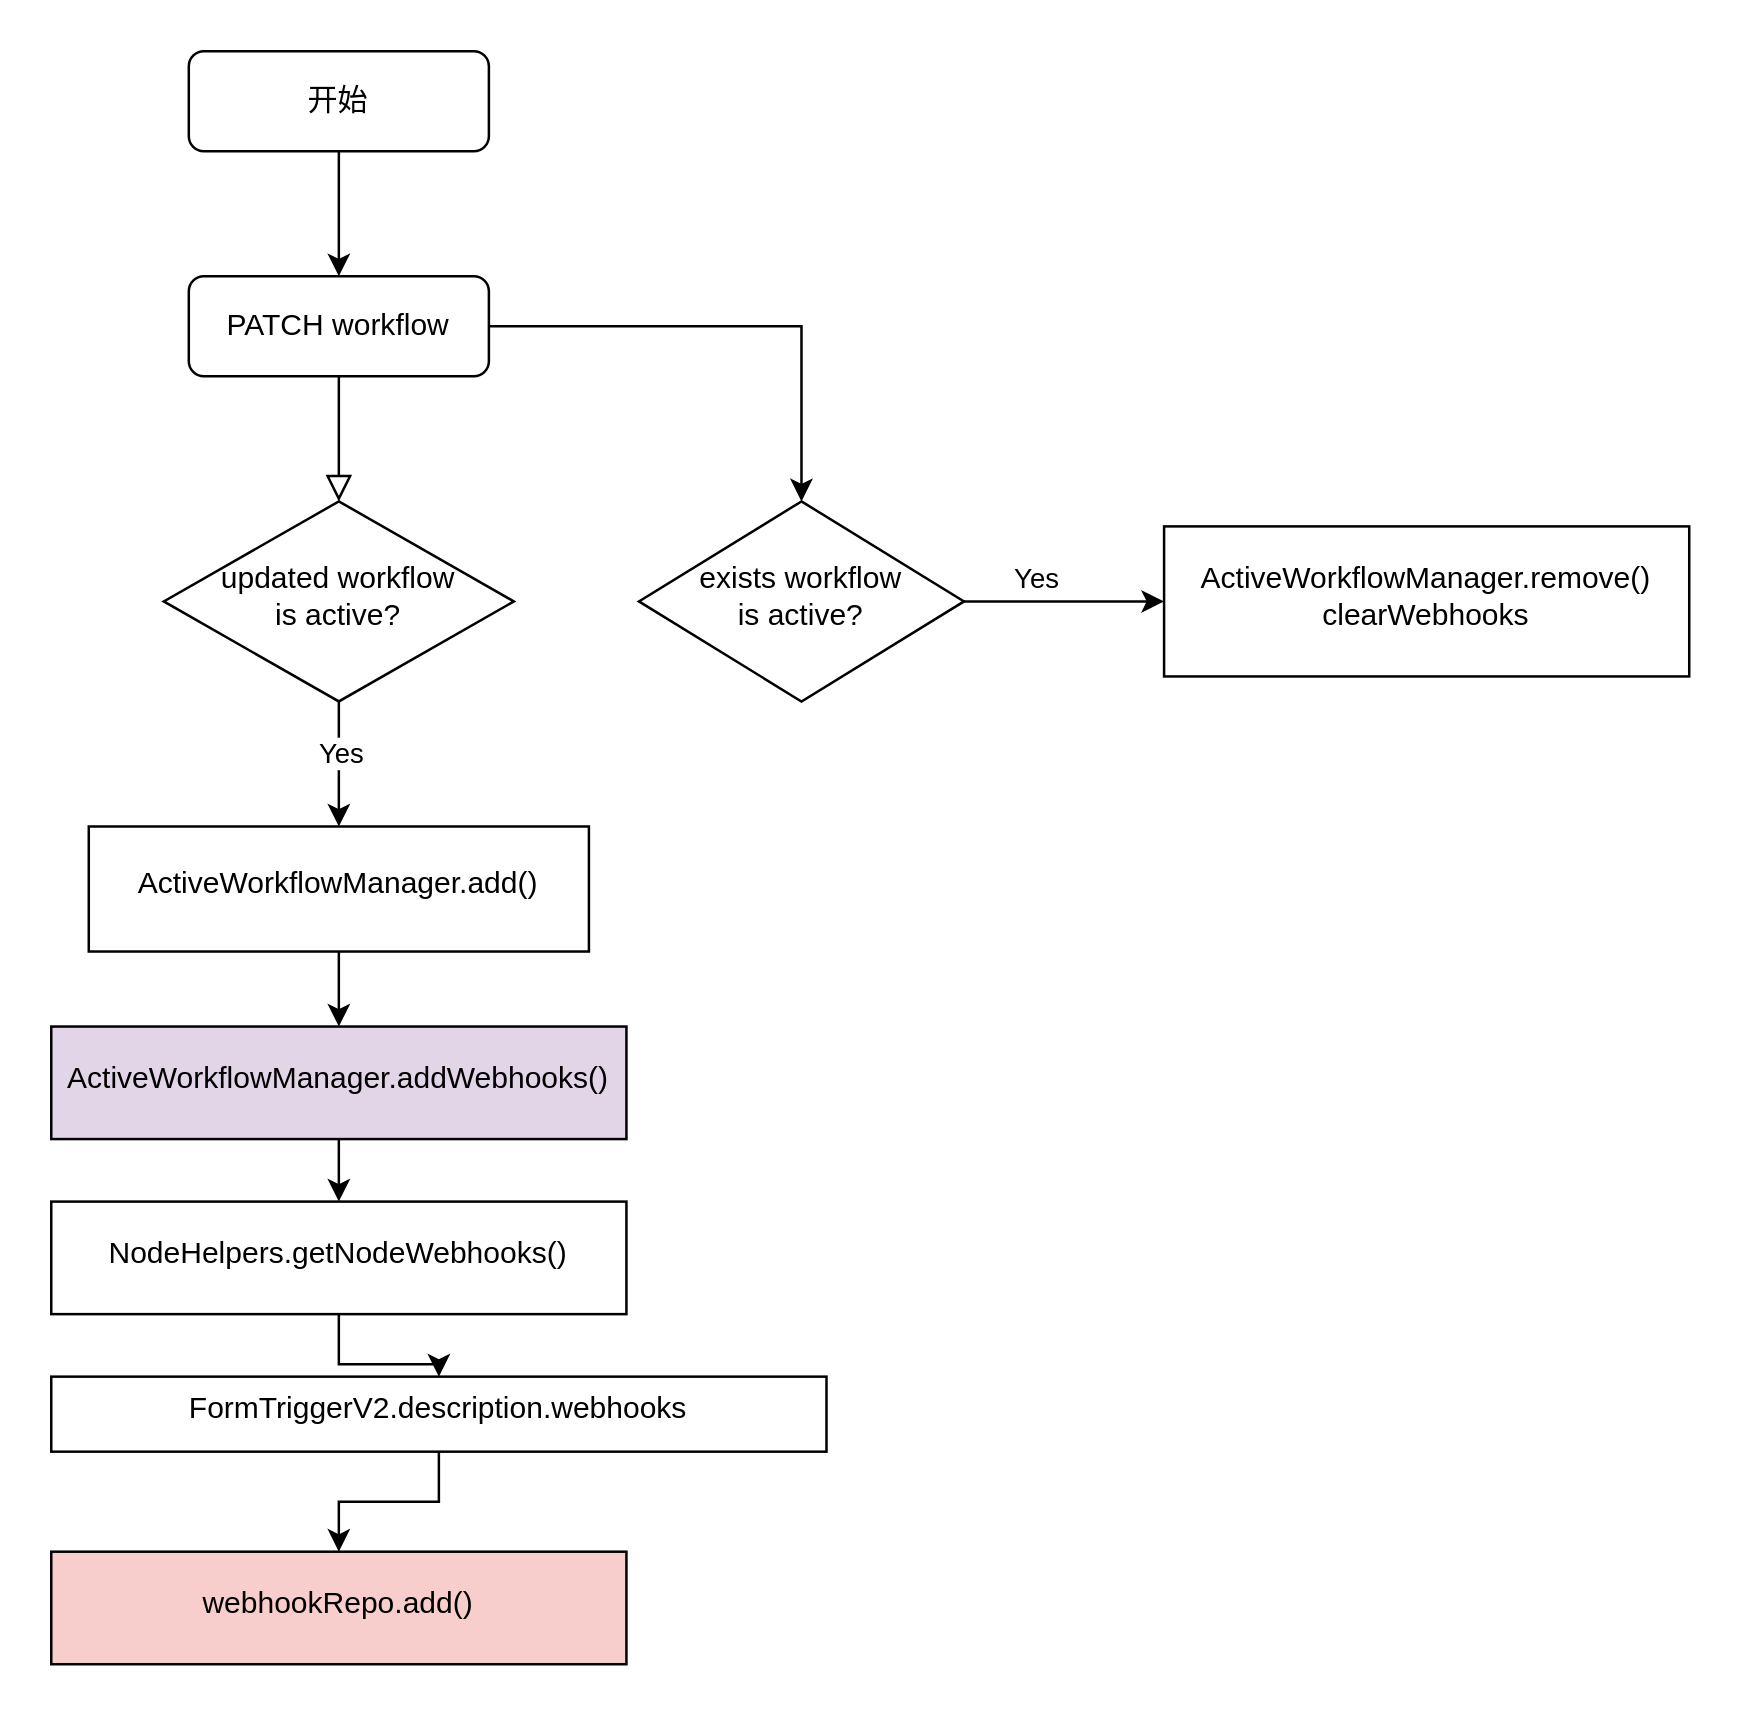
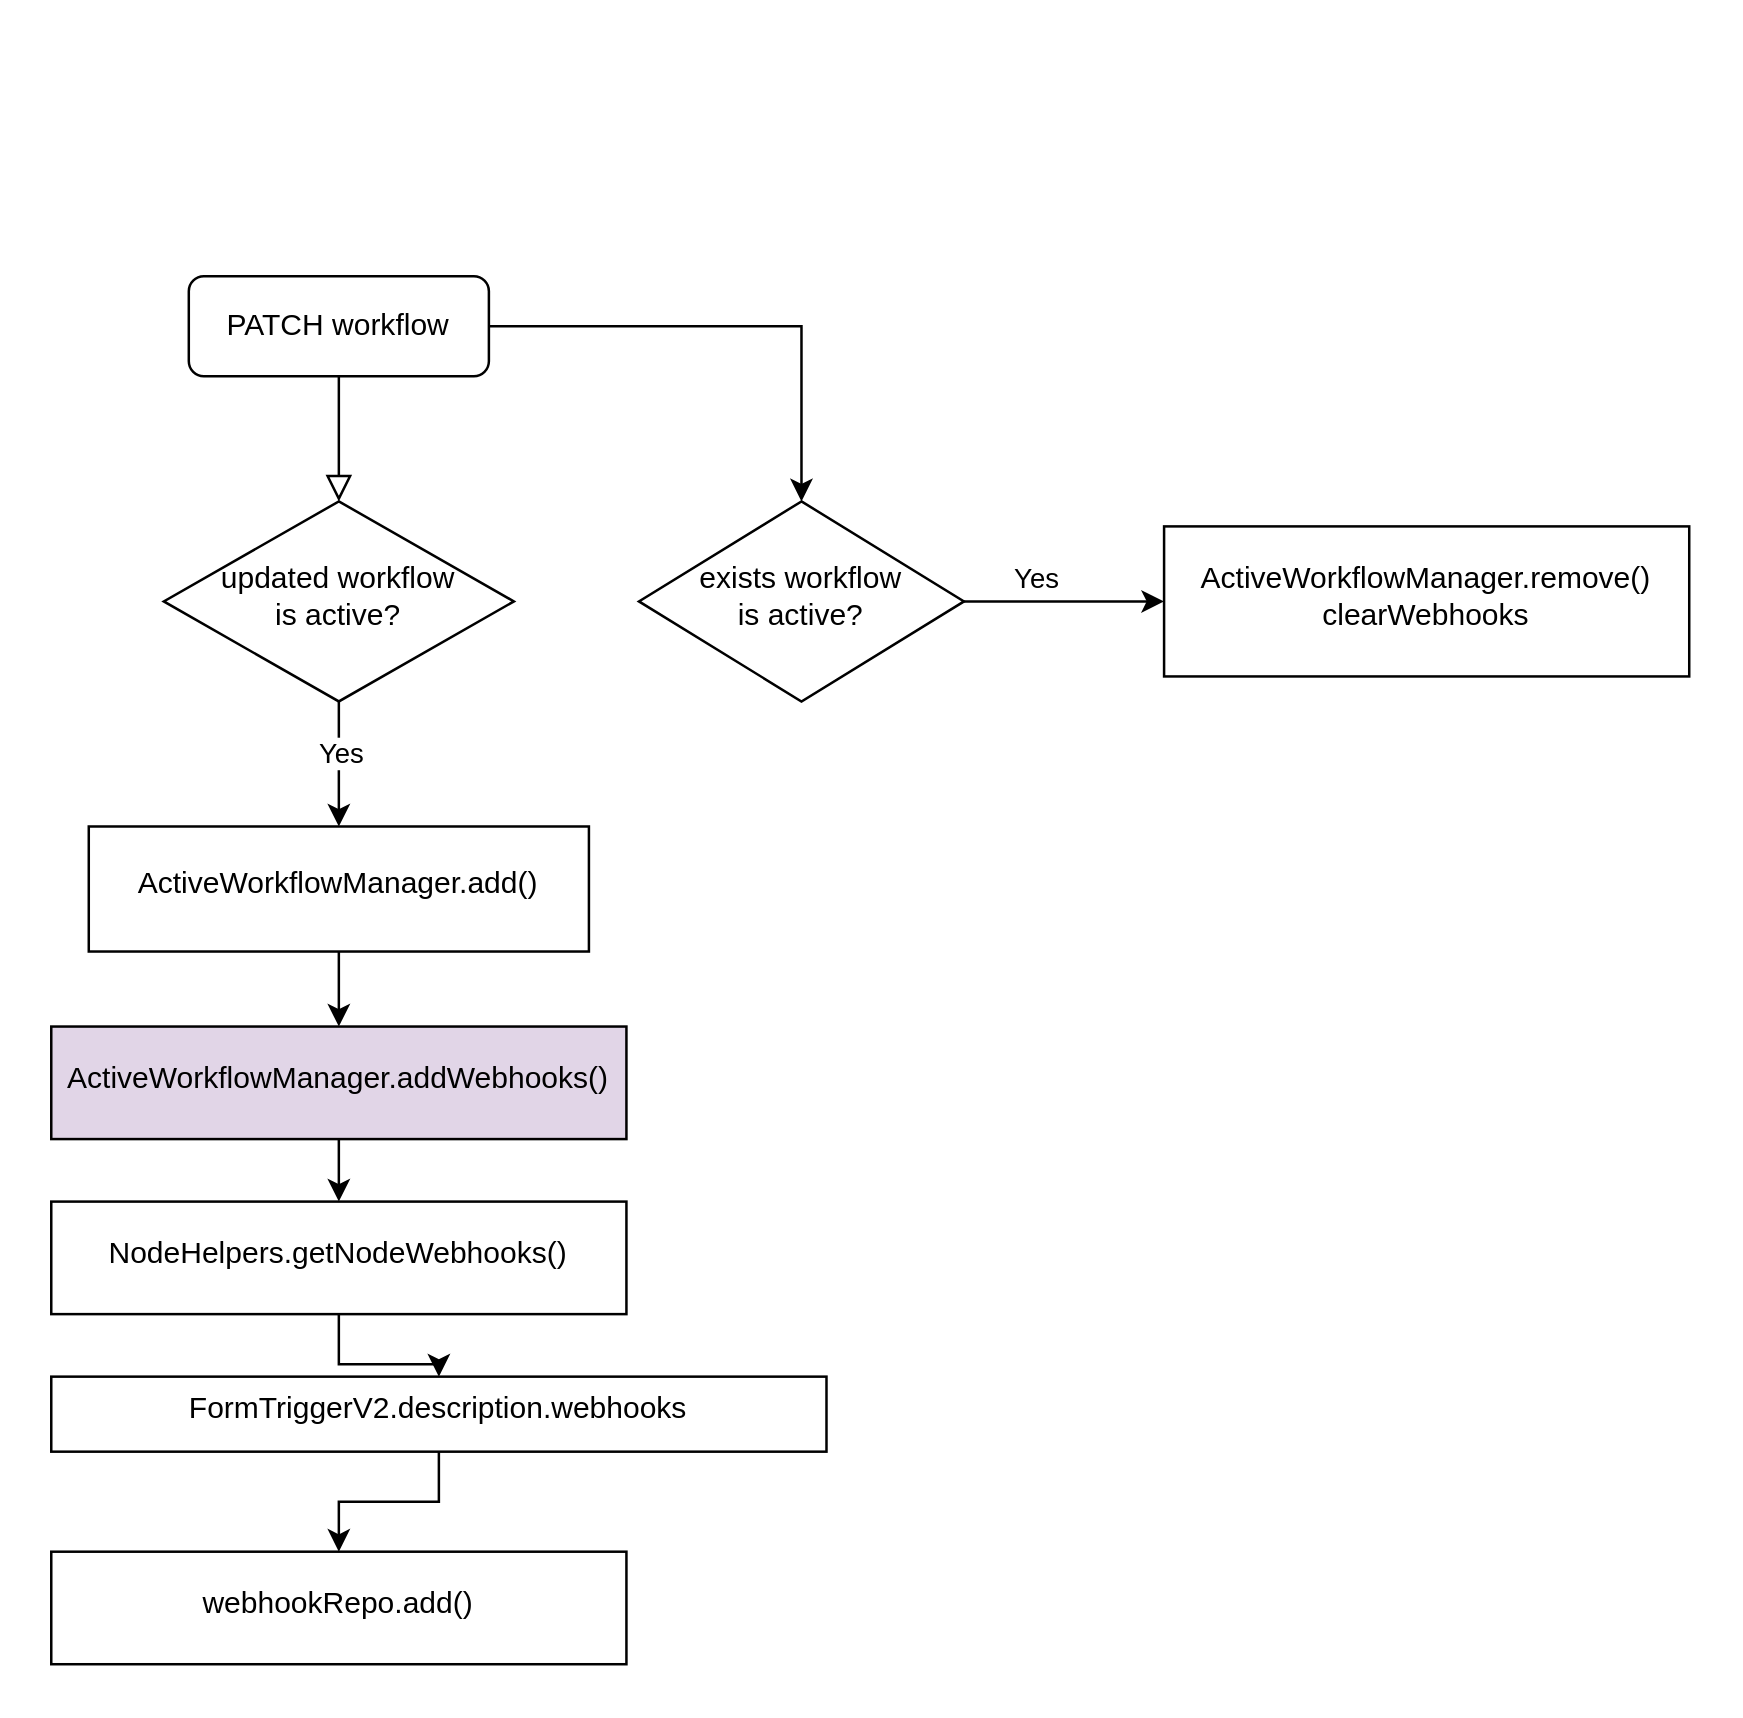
node "开始": removed
edge "开始" -> "PATCH workflow": removed
node "webhookRepo.add()": fillcolor #f8cecc -> #ffffff
